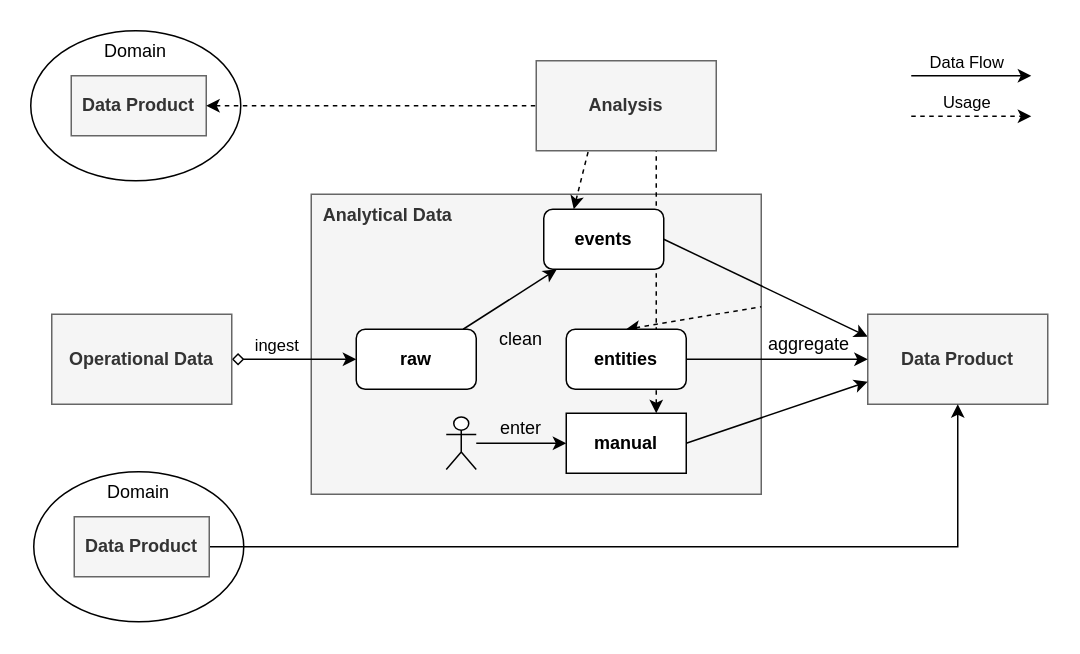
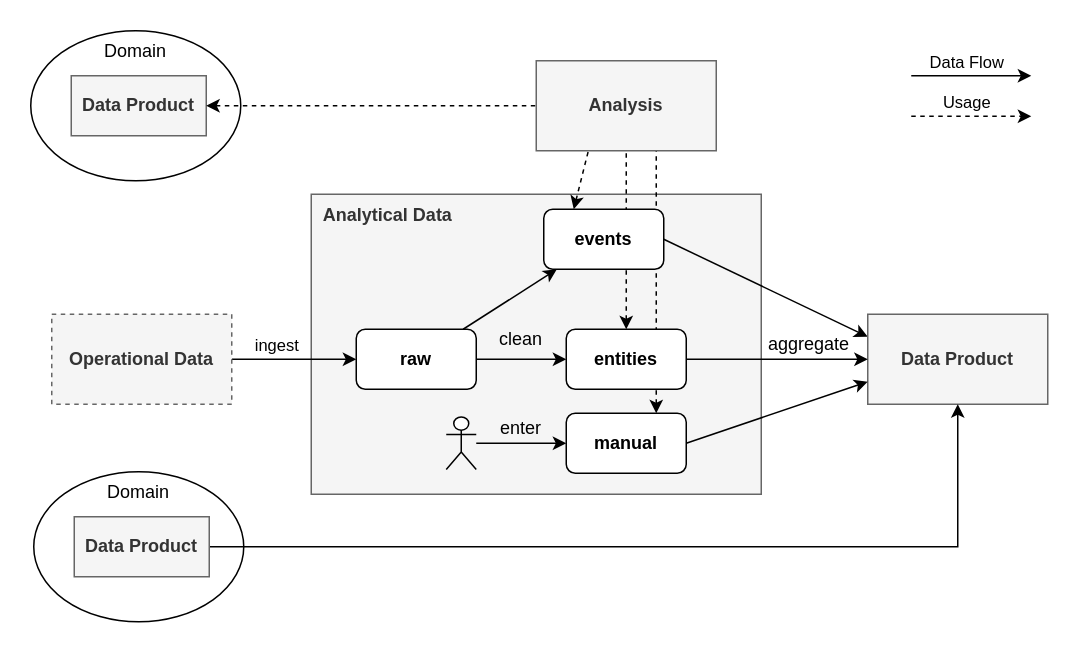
edge "Analytical Data" -> "entities": now "Analysis" -> "entities"
node "Operational Data": style solid -> dashed
edge "Operational Data" -- "raw": arrowhead diamond -> none
edge "raw" -> "entities": added
node "manual": shape rectangle -> rounded rectangle
